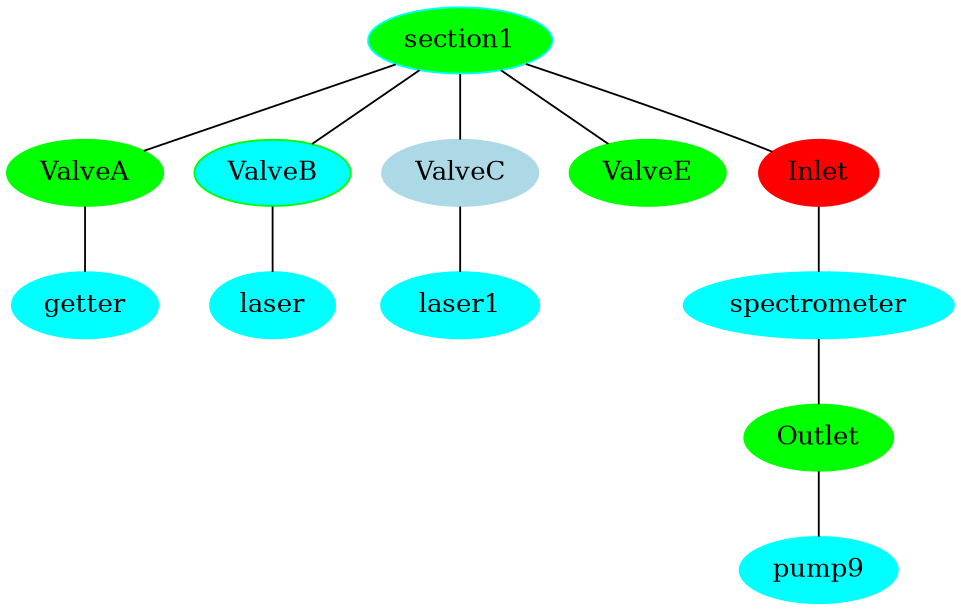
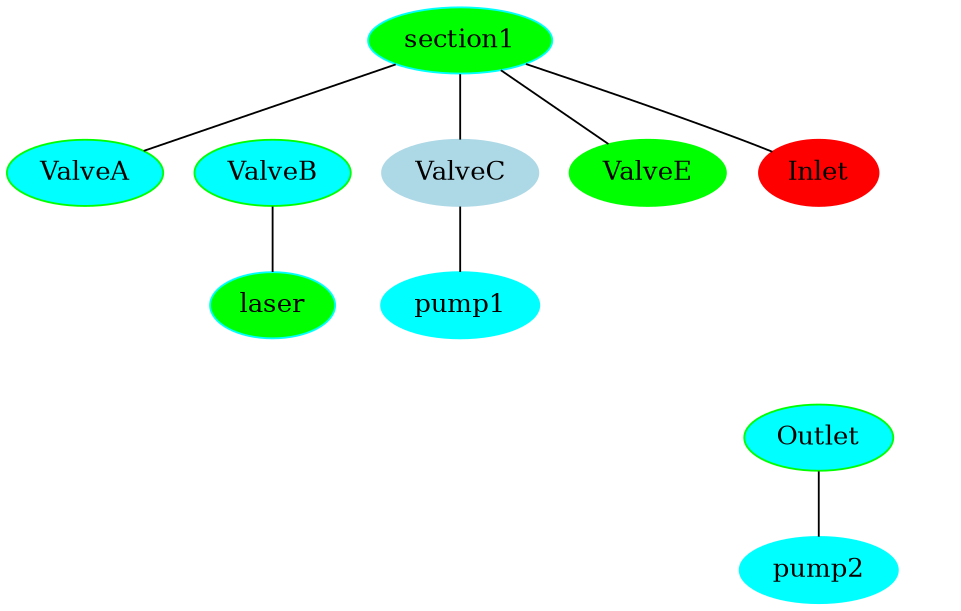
edge "section1" -- "ValveB": removed
node "ValveA": fillcolor green -> #00ffff
node "getter": removed
node "laser": fillcolor #00ffff -> green
node "laser1": label "laser1" -> "pump1"
node "spectrometer": removed
node "Outlet": fillcolor green -> #00ffff
node "pump9": label "pump9" -> "pump2"
